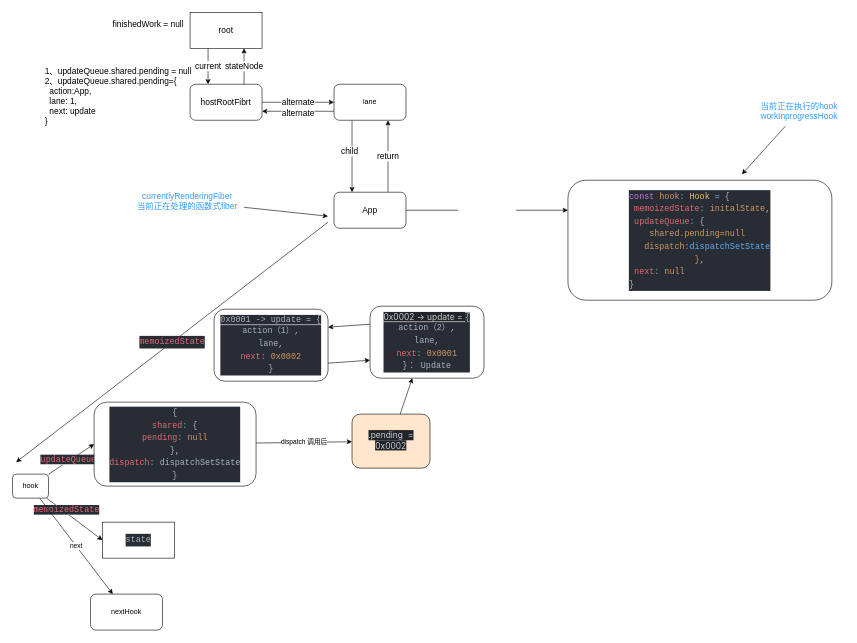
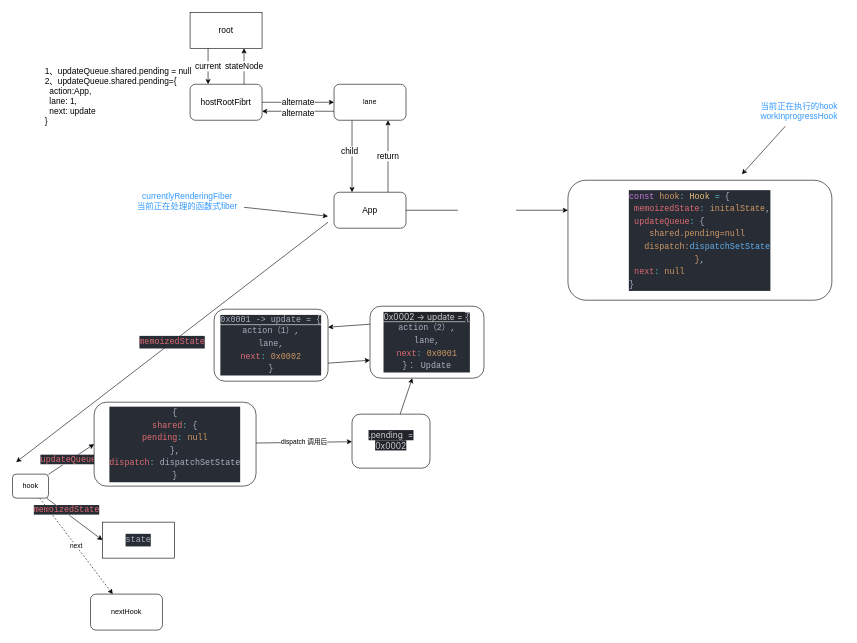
node "finishedWork = null": removed
node ".pending = 0x0002": fillcolor #ffe6cc -> #ffffff
edge "hook" -> "nextHook": style solid -> dashed
